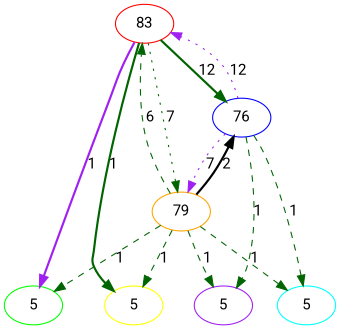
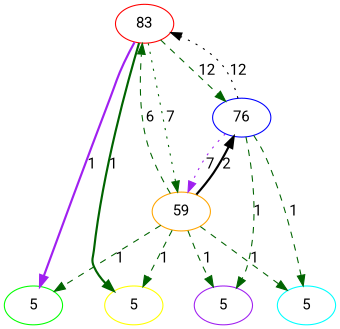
edge "76" -> "83": color purple -> black
edge "83" -> "76": style bold -> dashed
node "79": label "79" -> "59"
